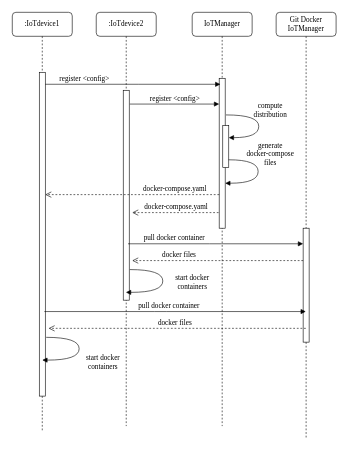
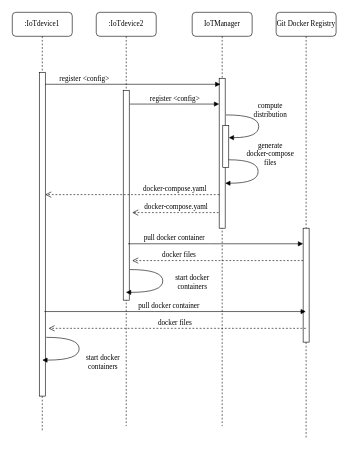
node "Git Docker IoTManager": label "Git Docker IoTManager" -> "Git Docker Registry"
